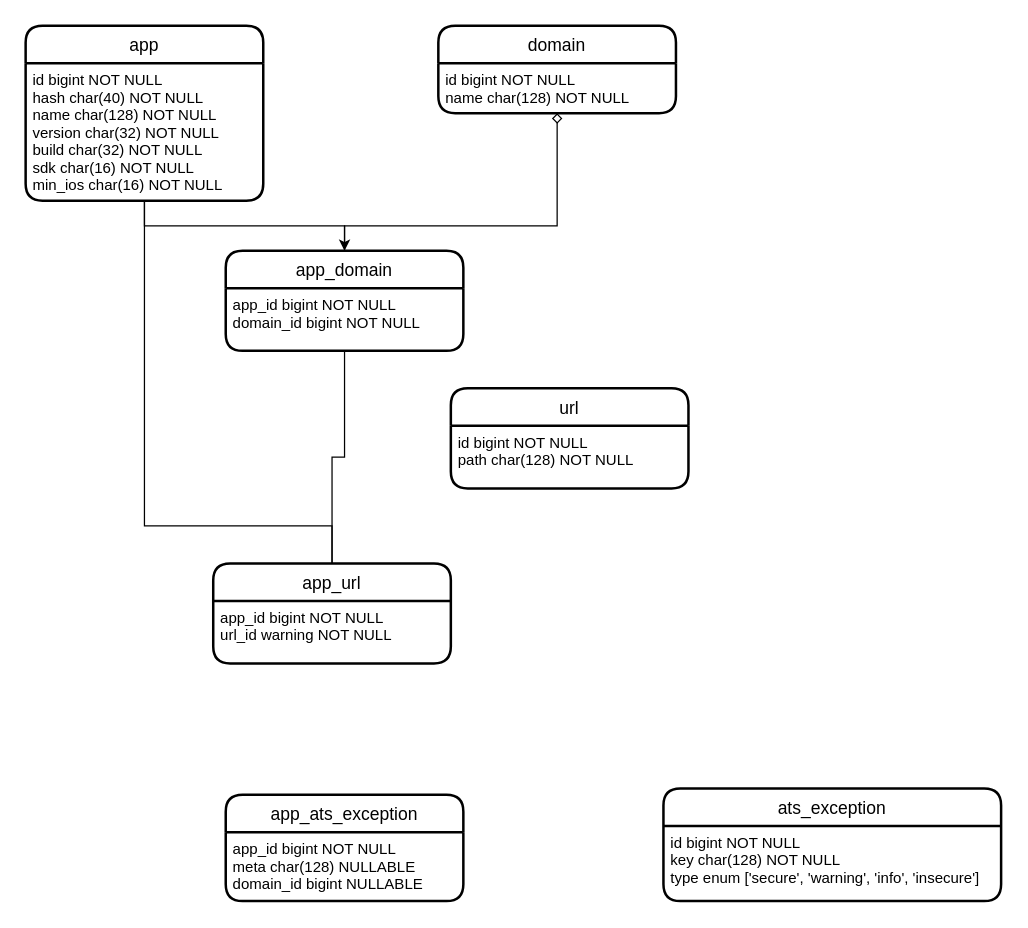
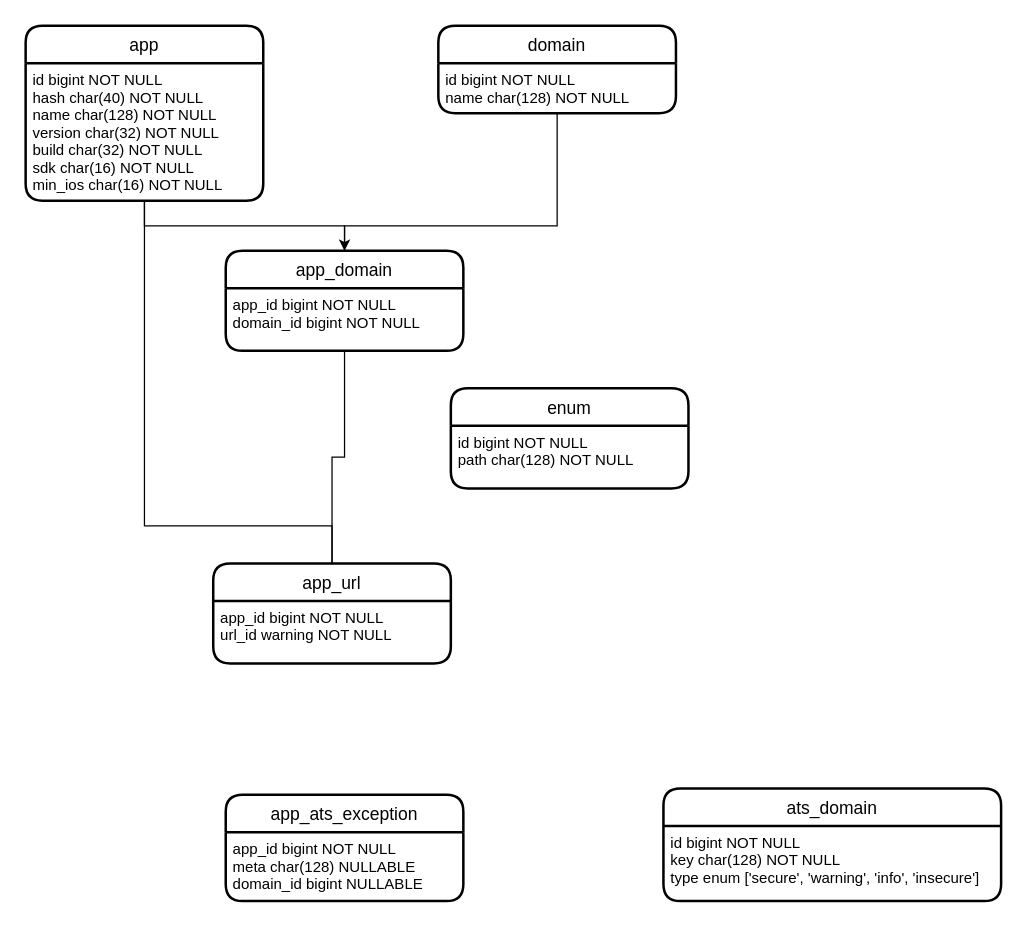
edge "app_domain" -> "id bigint NOT NULL name char(128) NOT NULL": arrowhead diamond -> none
node "url": label "url" -> "enum"
node "ats_exception": label "ats_exception" -> "ats_domain"
